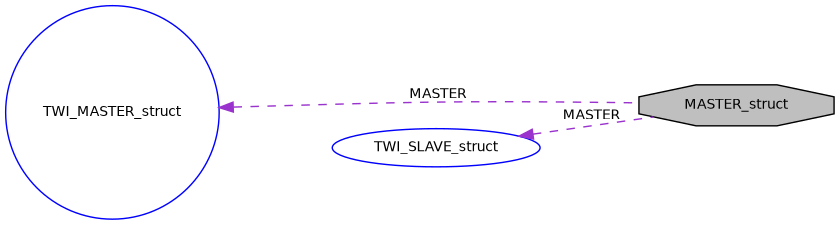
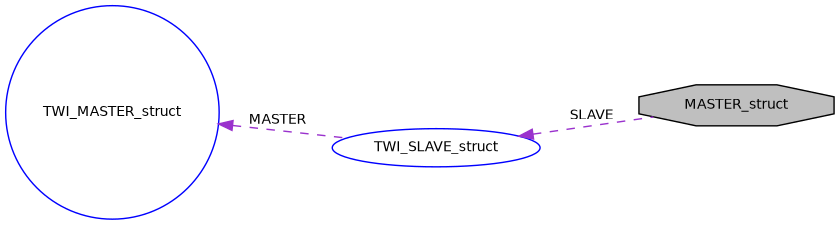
edge "MASTER_struct" -> "TWI_MASTER_struct": now "TWI_SLAVE_struct" -> "TWI_MASTER_struct"
edge "MASTER_struct" -> "TWI_SLAVE_struct": label " MASTER" -> " SLAVE"
